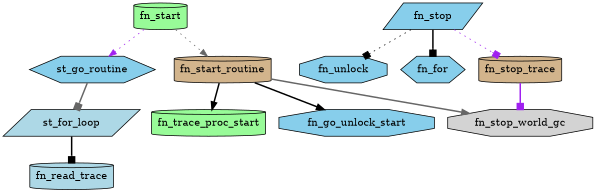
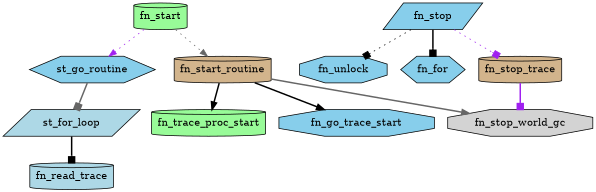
node "fn_go_unlock_start": label "fn_go_unlock_start" -> "fn_go_trace_start"
